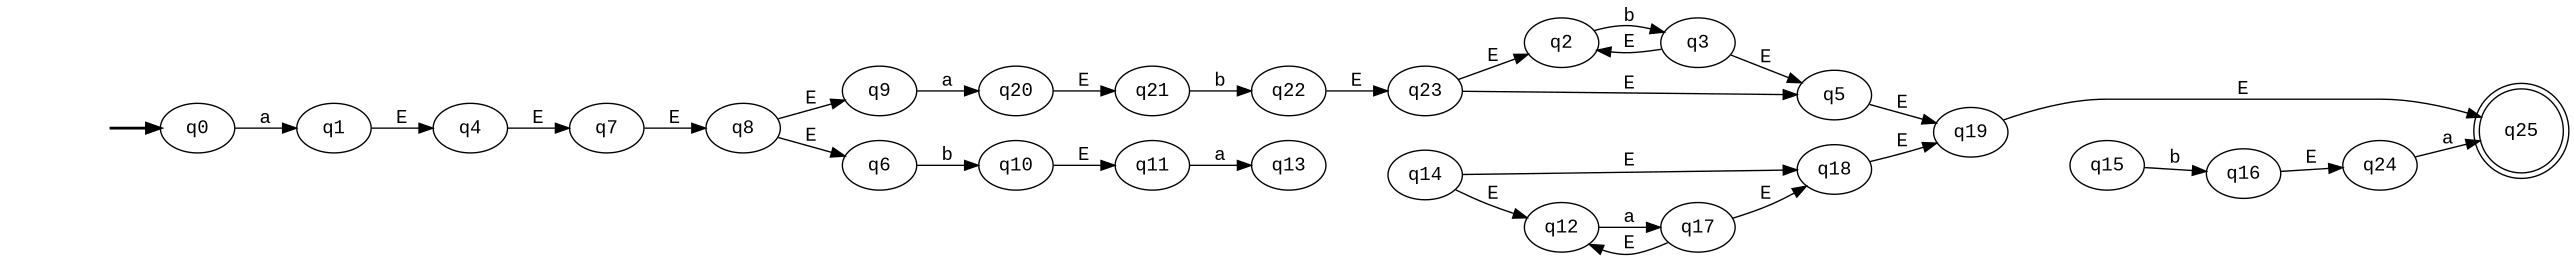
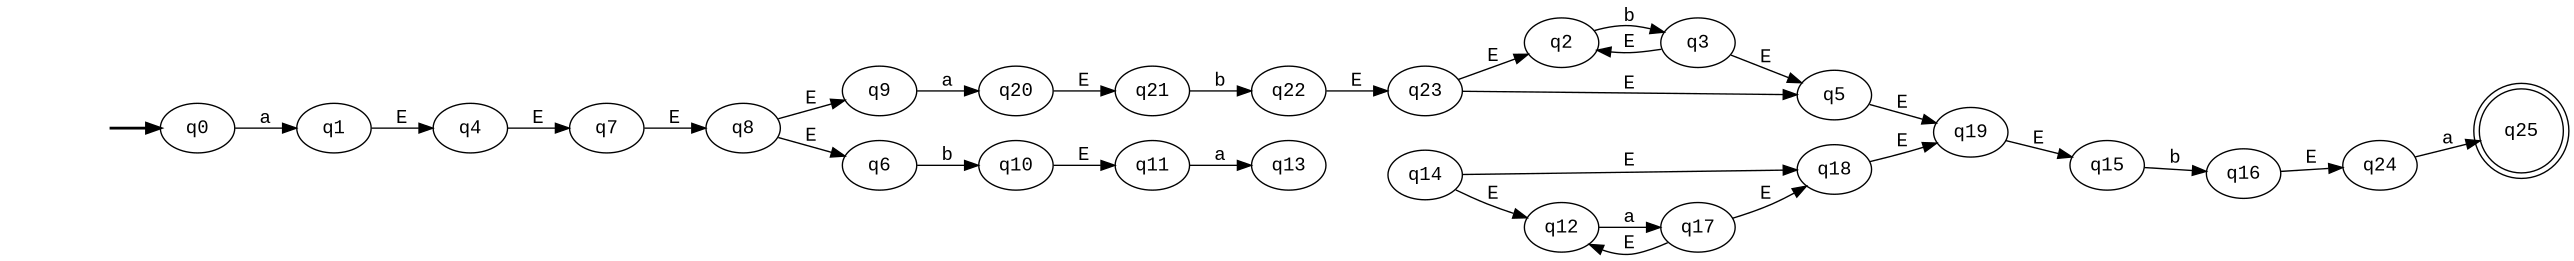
edge "q19" -> "q25": now "q19" -> "q15"
